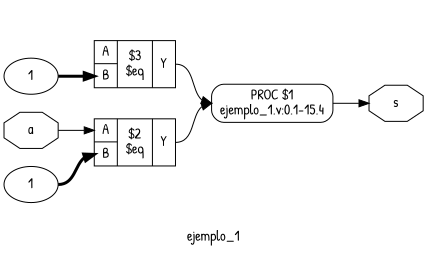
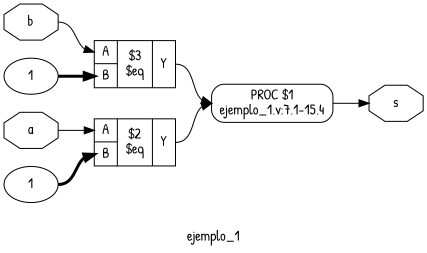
node "b": added
node "PROC $1 ejemplo_1.v:0.1-15.4": label "PROC $1 ejemplo_1.v:0.1-15.4" -> "PROC $1 ejemplo_1.v:7.1-15.4"
